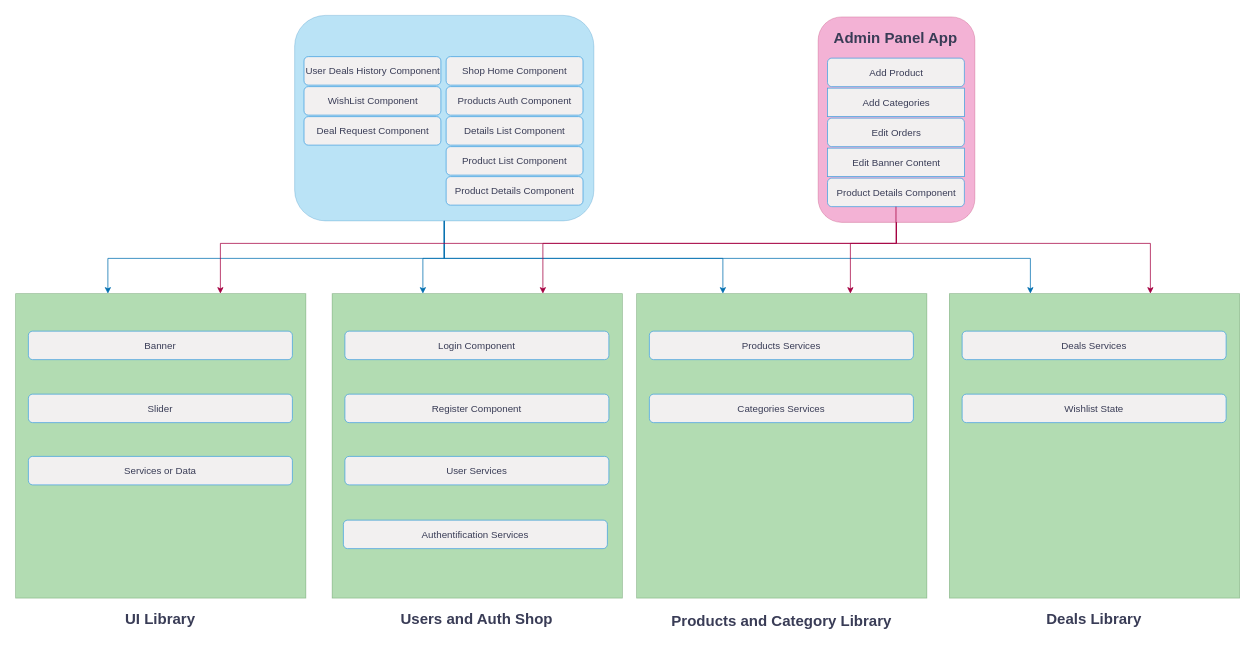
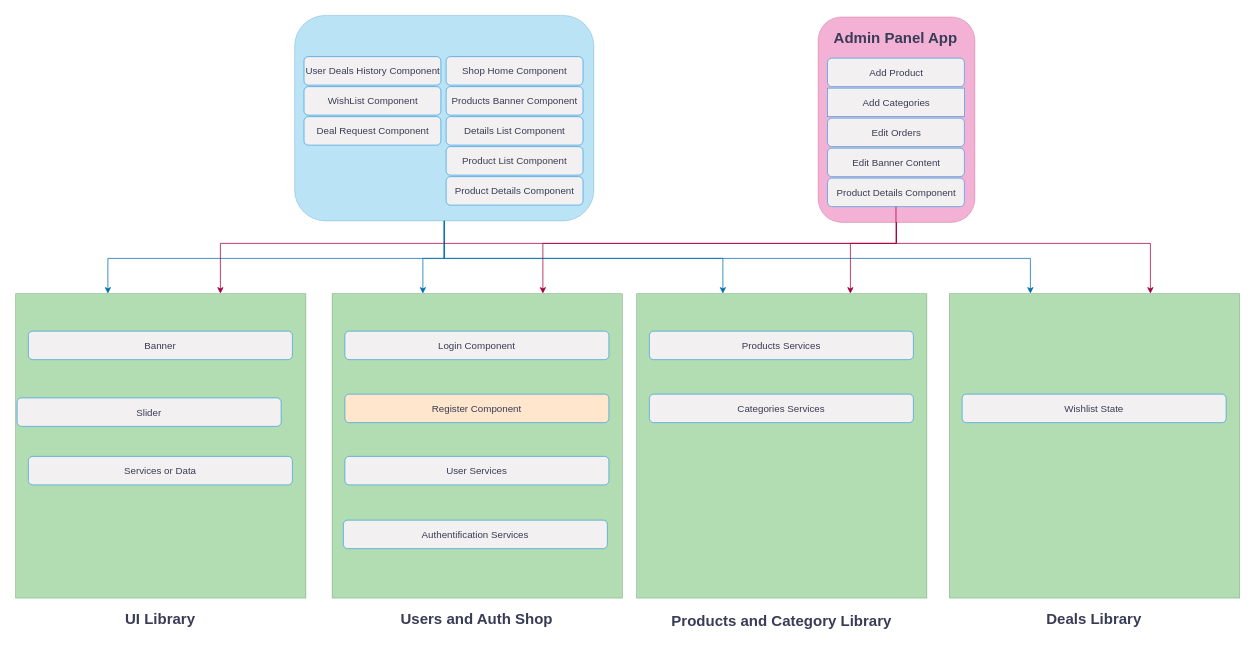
node "Products Auth Component": label "Products Auth Component" -> "Products Banner Component"
node "Edit Banner Content": shape rectangle -> rounded rectangle
node "Deals Services": removed
node "Slider": moved (160, 408) -> (149, 412)
node "Register Component": fillcolor #f2f0f0 -> #ffe6cc
